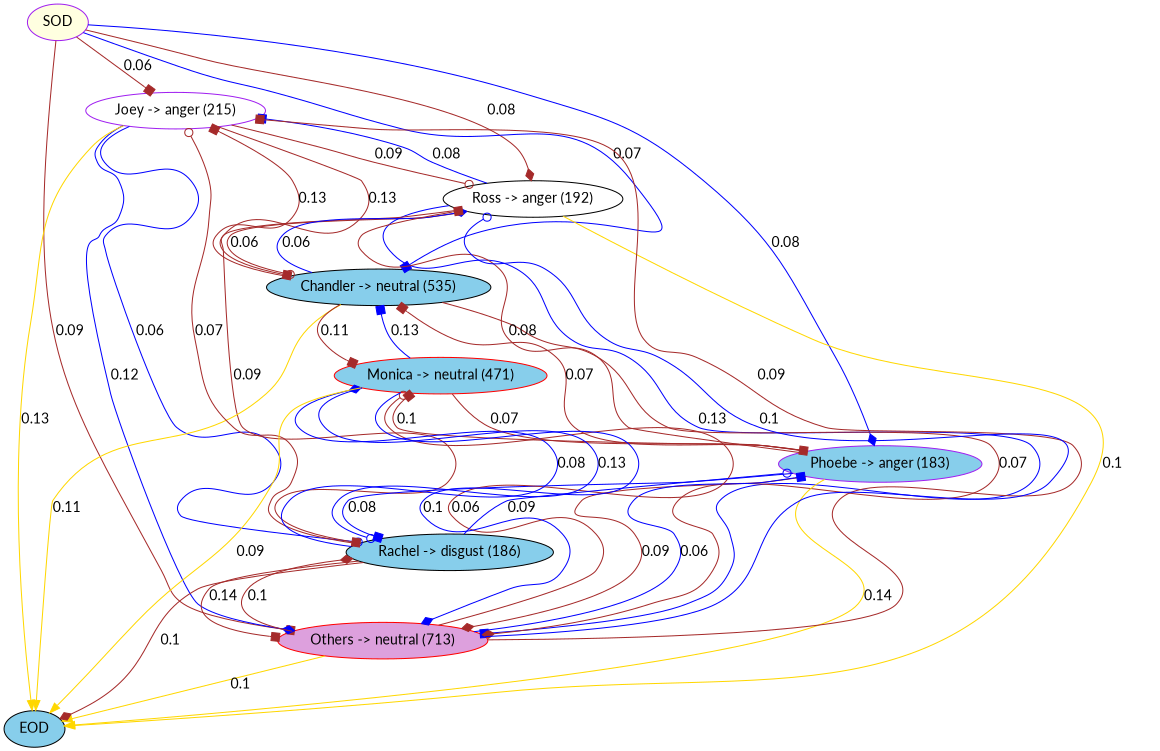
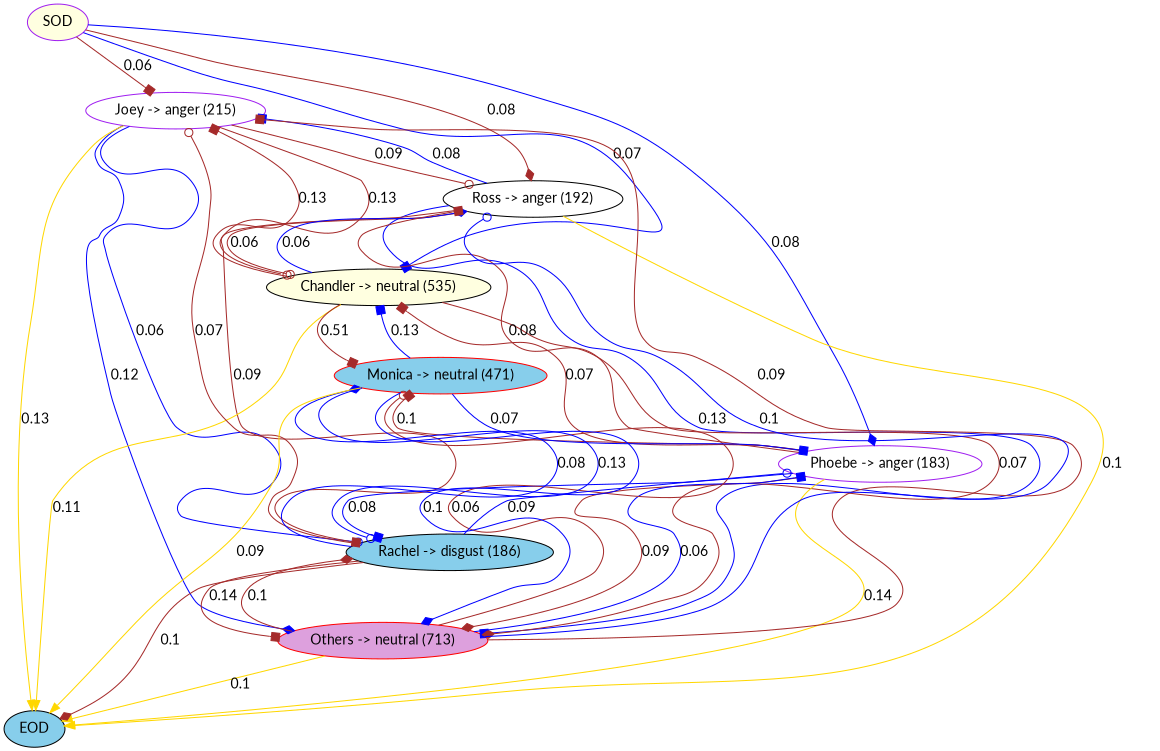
edge "Joey -> anger (215)" -> "Chandler -> neutral (535)": arrowhead box -> odot
node "Chandler -> neutral (535)": fillcolor skyblue -> lightyellow
edge "Chandler -> neutral (535)" -> "Monica -> neutral (471)": label "0.11" -> "0.51"
edge "SOD" -> "Others -> neutral (713)": removed, label "0.09"
edge "Monica -> neutral (471)" -> "Phoebe -> anger (183)": color brown -> blue
node "Phoebe -> anger (183)": fillcolor skyblue -> white
